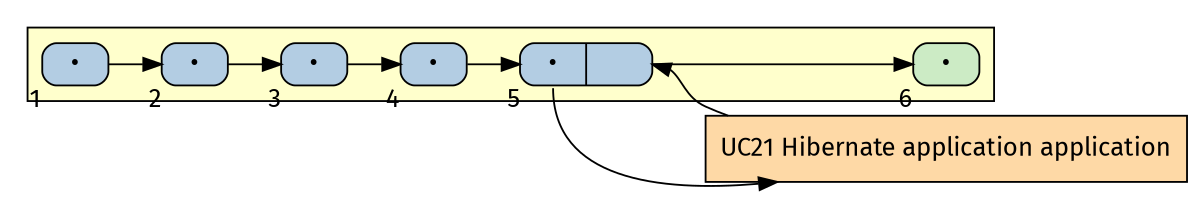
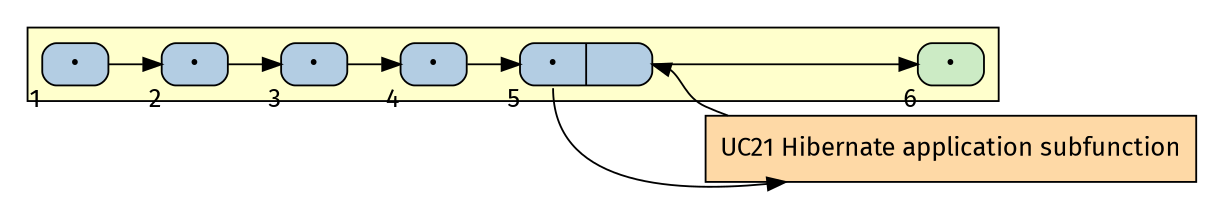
node "UC21 Hibernate application application": label "UC21 Hibernate application application" -> "UC21 Hibernate application subfunction"
